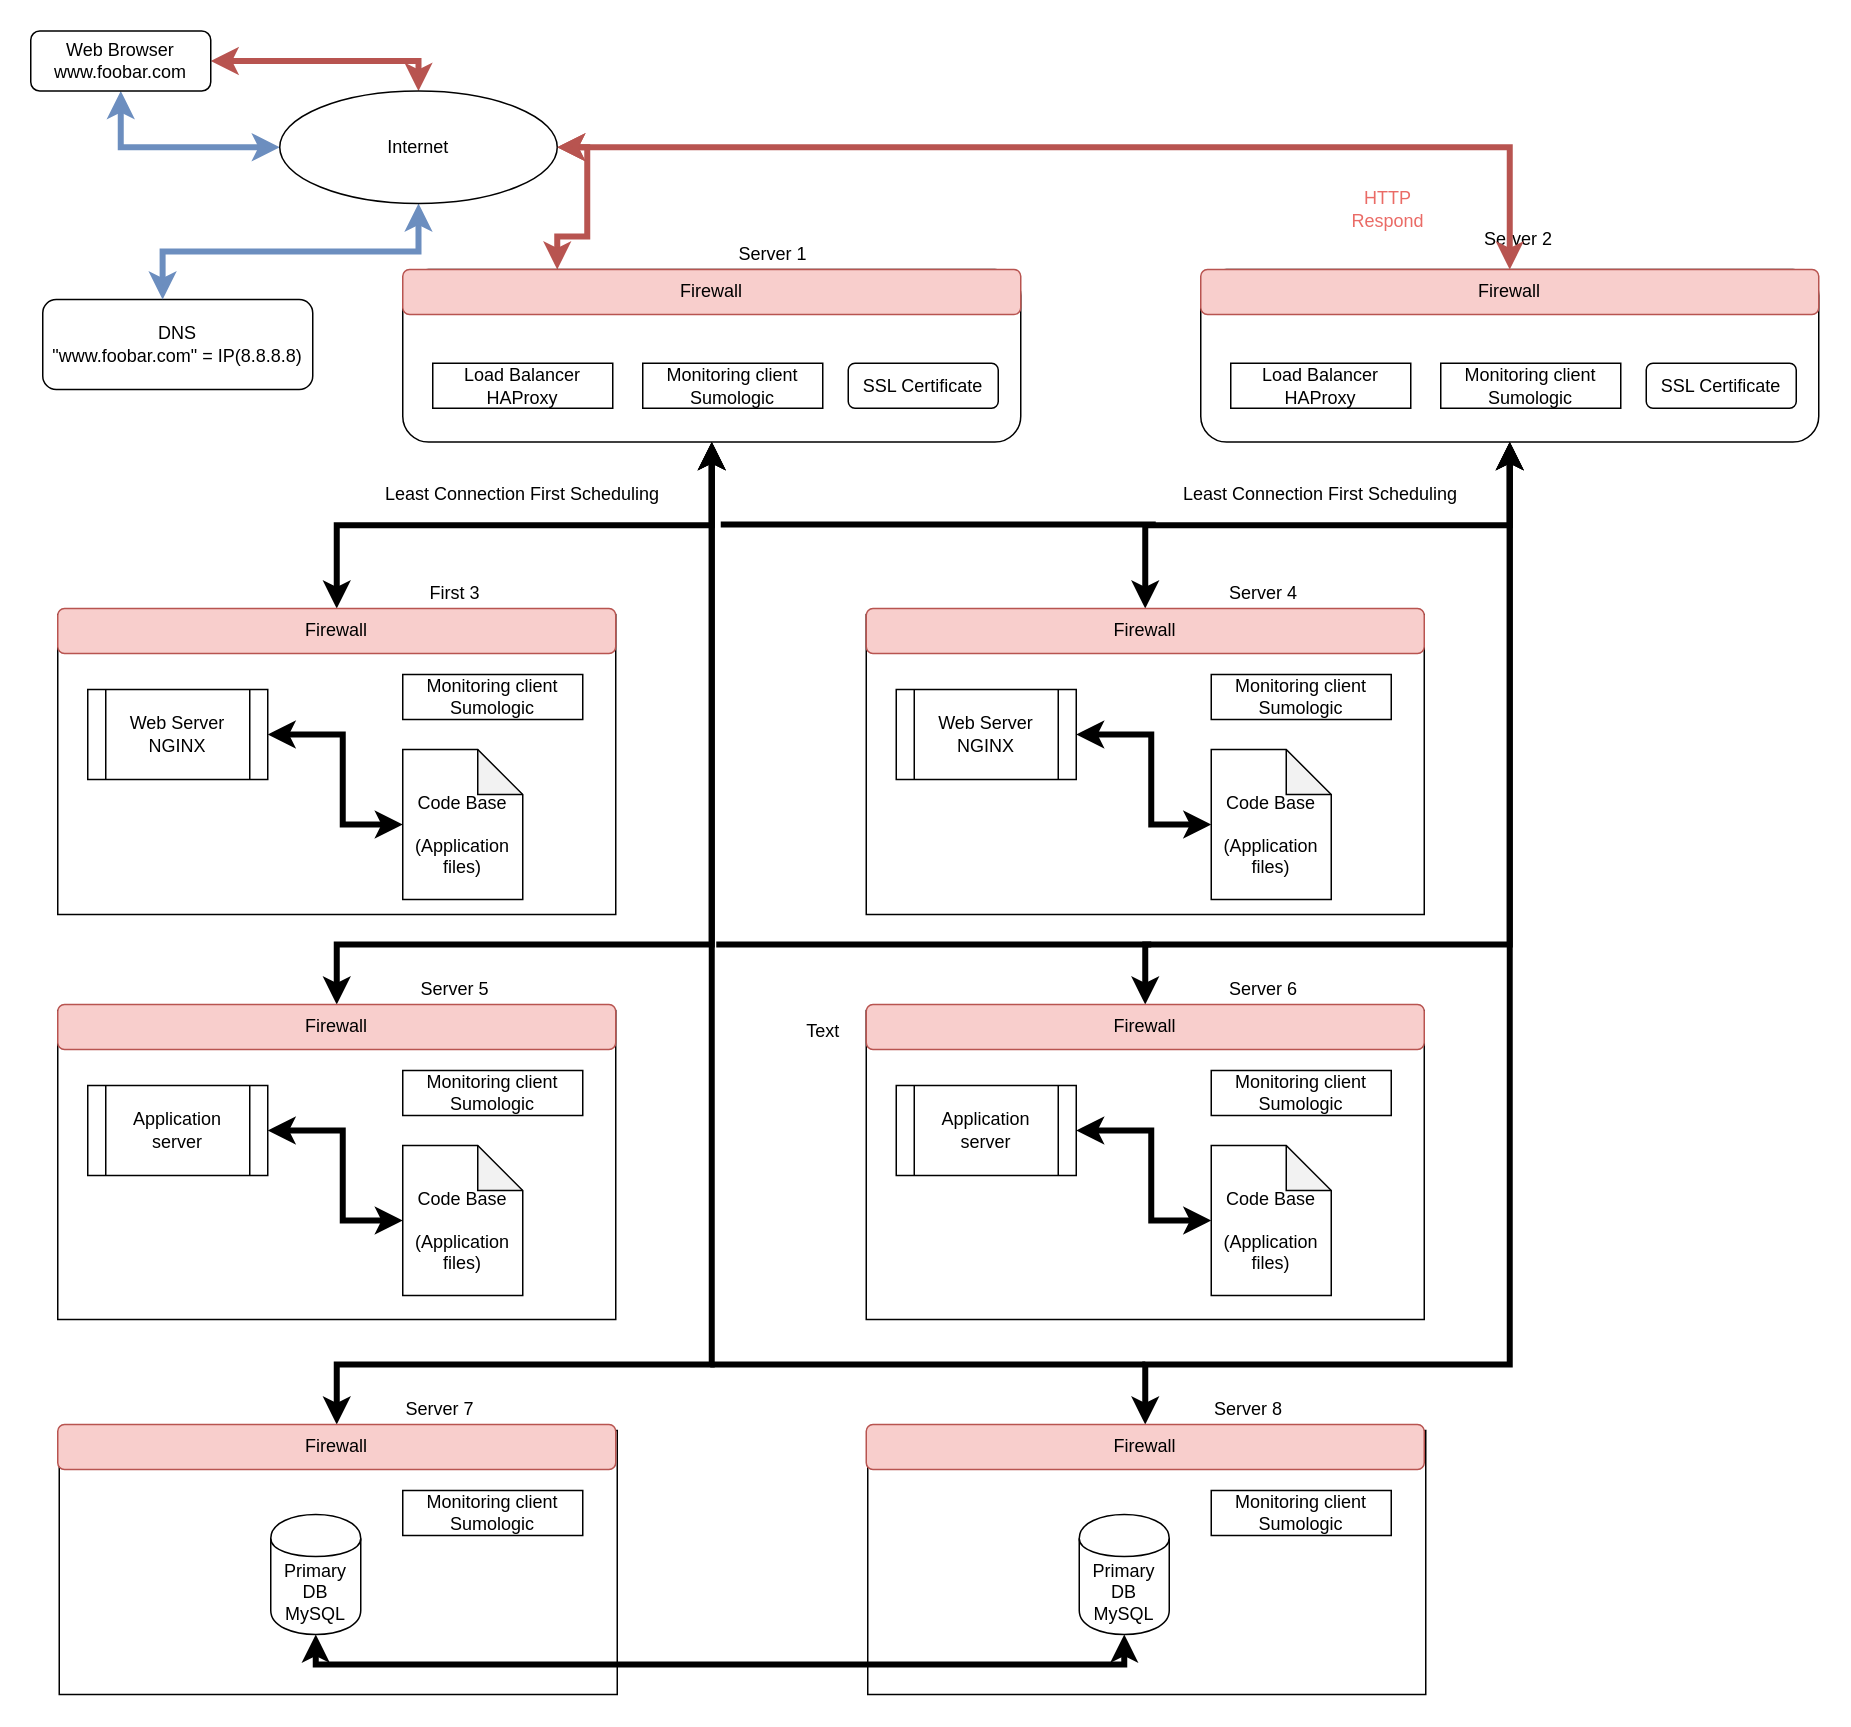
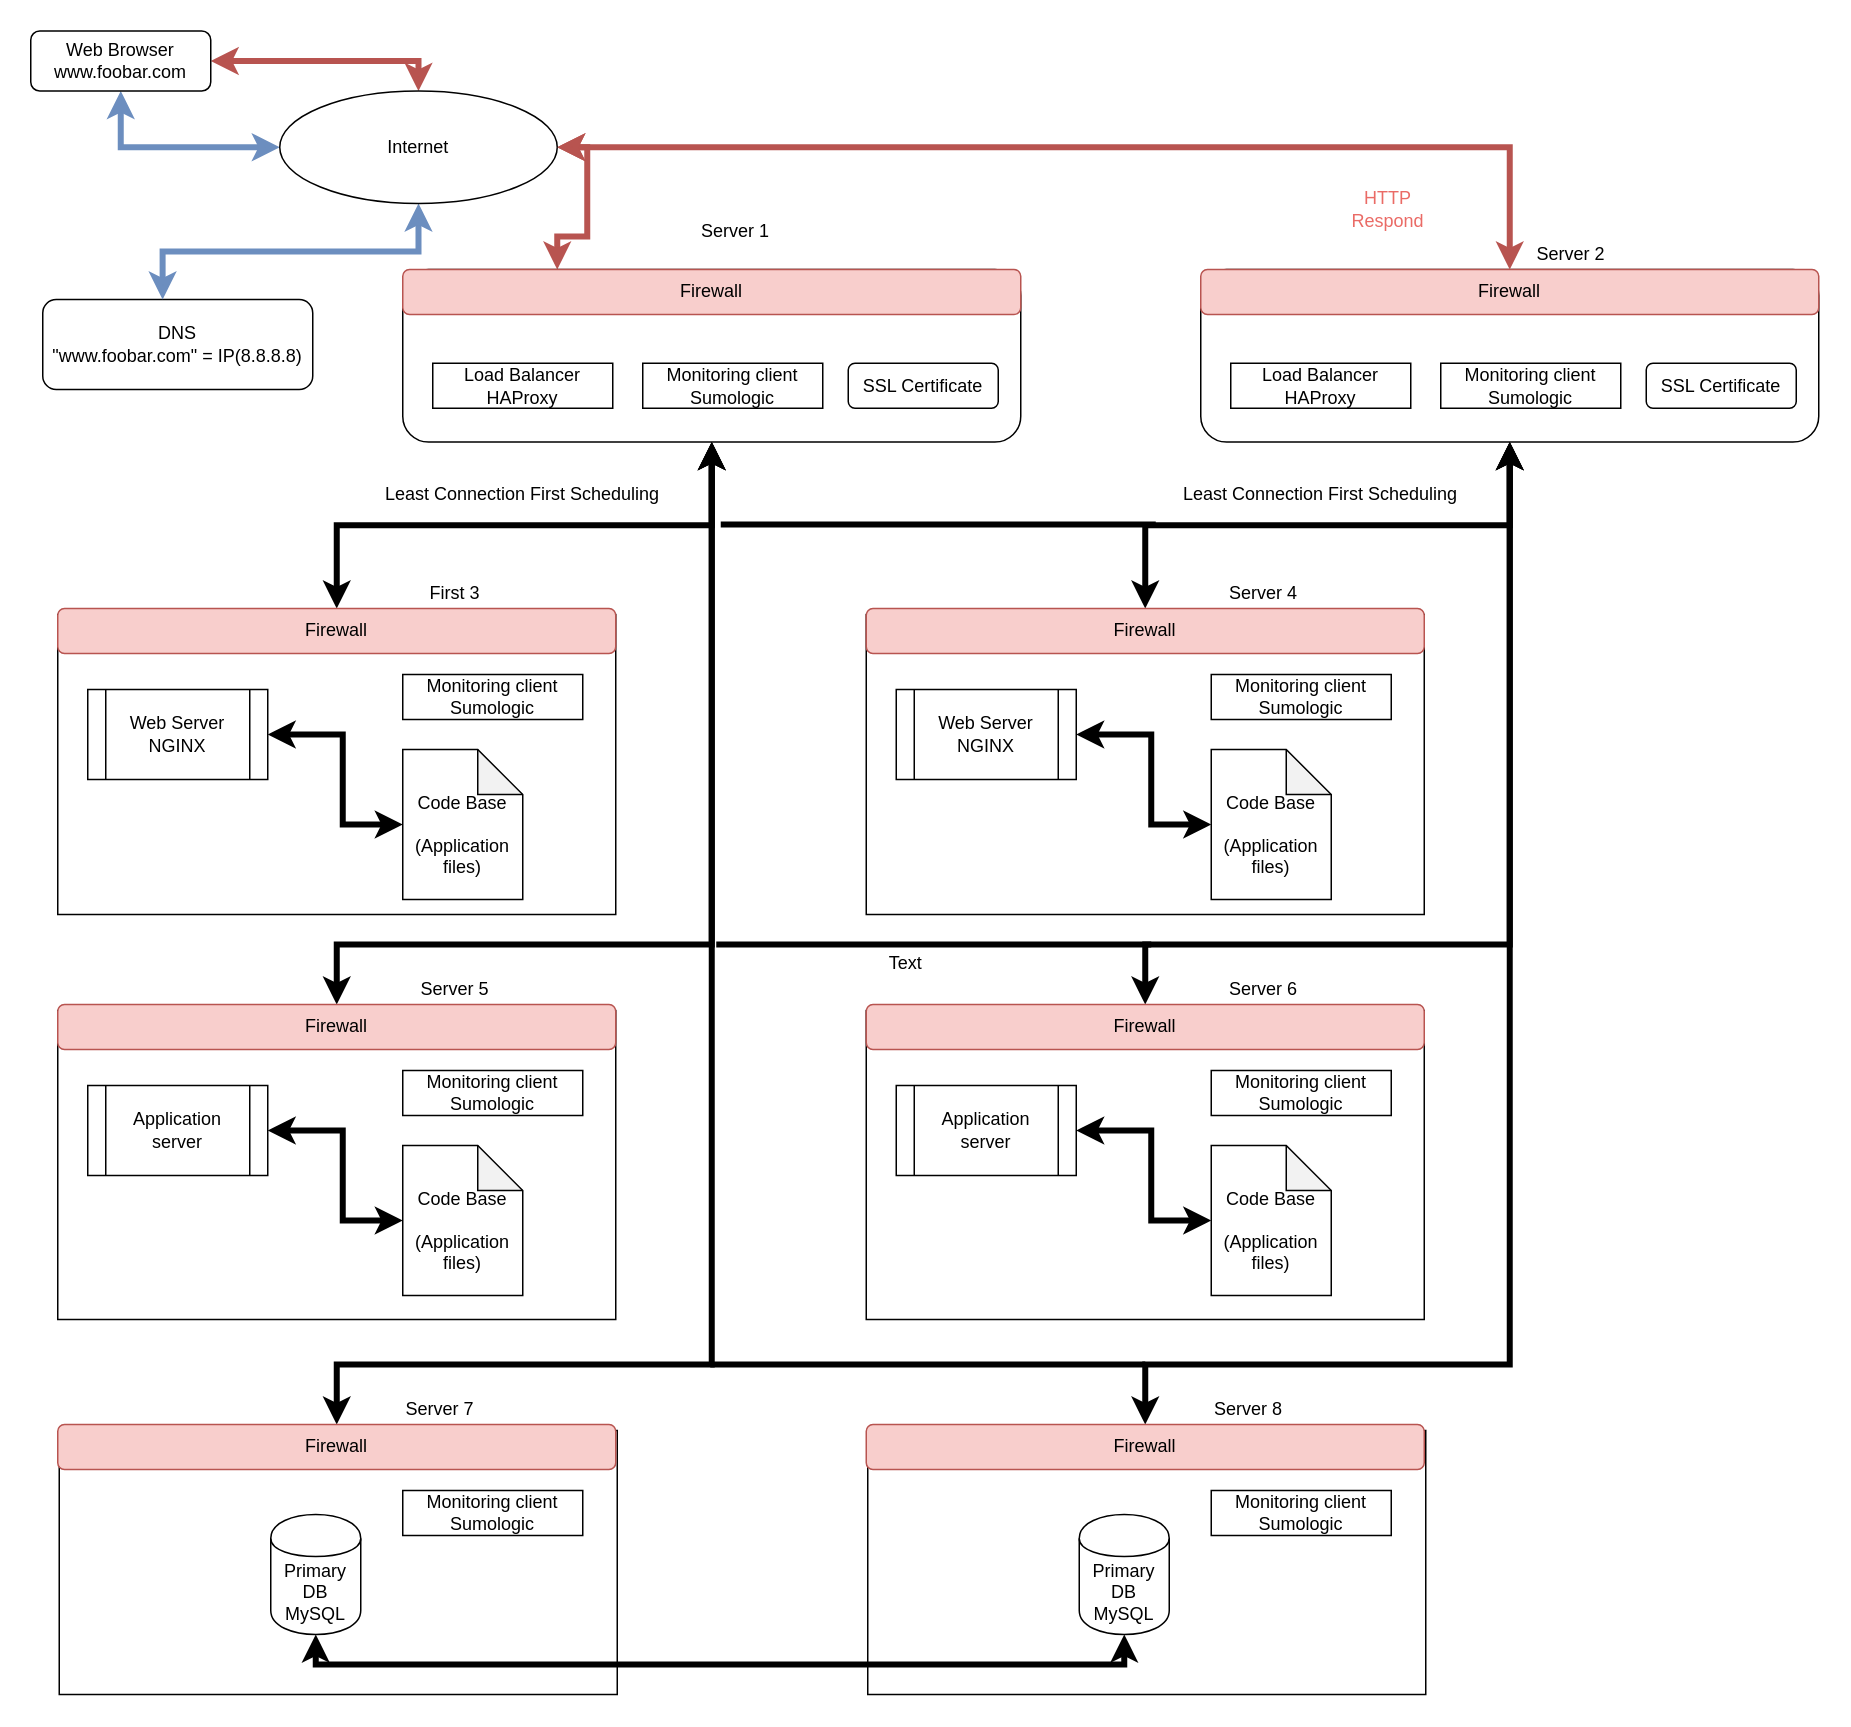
node "Server 2": moved (1519, 239) -> (1571, 254)
node "Server 1": moved (773, 254) -> (736, 232)
node "Text": moved (823, 1031) -> (905, 964)
